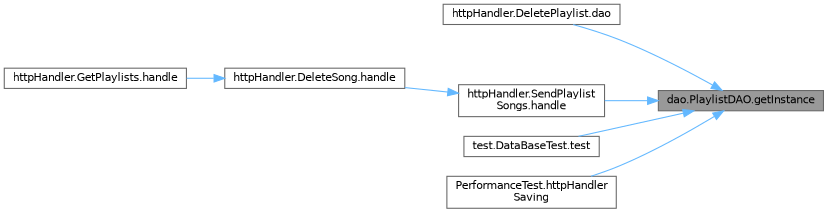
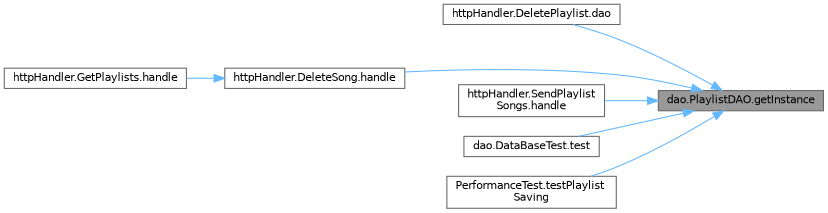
edge "httpHandler.DeleteSong.handle" -> "httpHandler.SendPlaylist Songs.handle": now "httpHandler.DeleteSong.handle" -> "dao.PlaylistDAO.getInstance"
node "test.DataBaseTest.test": label "test.DataBaseTest.test" -> "dao.DataBaseTest.test"
node "PerformanceTest.httpHandler Saving": label "PerformanceTest.httpHandler Saving" -> "PerformanceTest.testPlaylist Saving"
